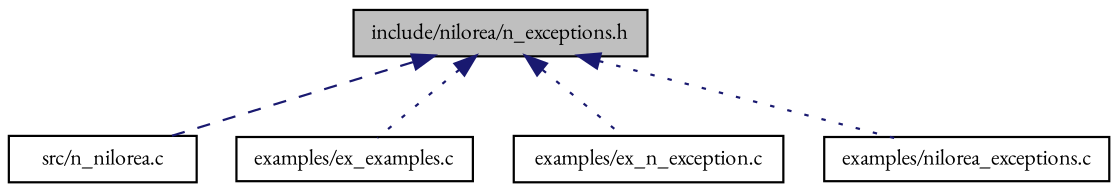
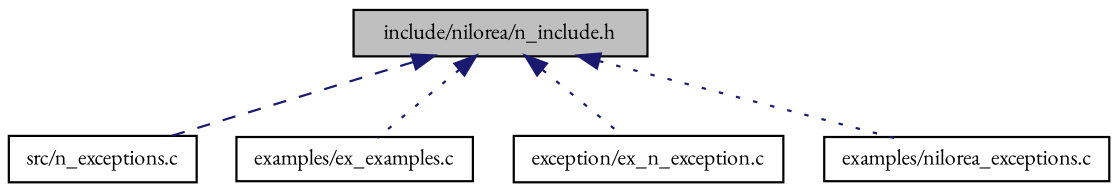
node "include/nilorea/n_exceptions.h": label "include/nilorea/n_exceptions.h" -> "include/nilorea/n_include.h"
node "src/n_nilorea.c": label "src/n_nilorea.c" -> "src/n_exceptions.c"
node "examples/ex_n_exception.c": label "examples/ex_n_exception.c" -> "exception/ex_n_exception.c"
